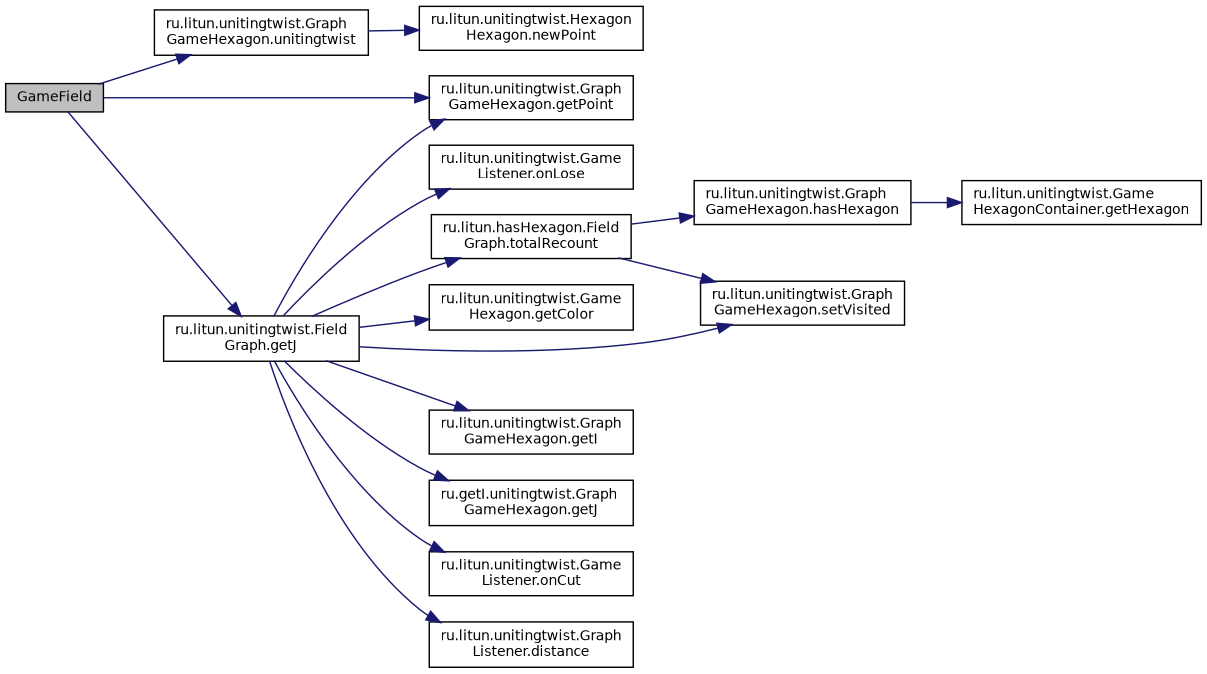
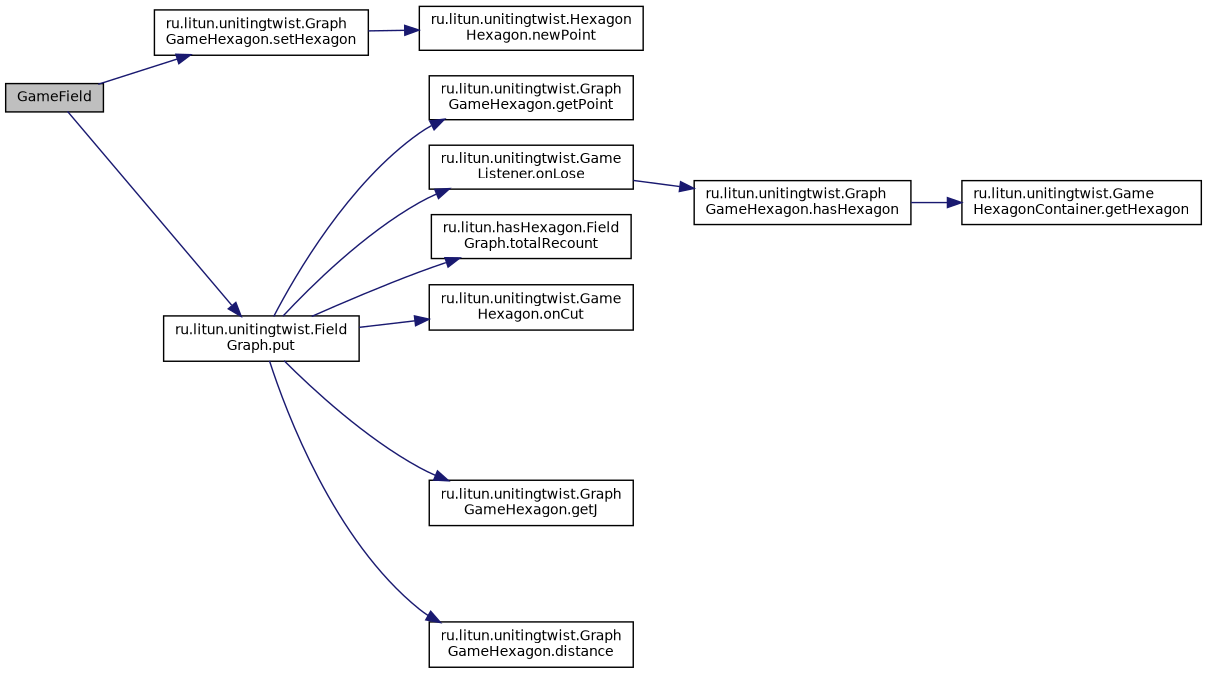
node "ru.litun.unitingtwist.Graph GameHexagon.unitingtwist": label "ru.litun.unitingtwist.Graph GameHexagon.unitingtwist" -> "ru.litun.unitingtwist.Graph GameHexagon.setHexagon"
edge "GameField" -> "ru.litun.unitingtwist.Graph GameHexagon.getPoint": removed
edge "ru.litun.hasHexagon.Field Graph.totalRecount" -> "ru.litun.unitingtwist.Graph GameHexagon.hasHexagon": now "ru.litun.unitingtwist.Game Listener.onLose" -> "ru.litun.unitingtwist.Graph GameHexagon.hasHexagon"
node "ru.litun.unitingtwist.Graph GameHexagon.setVisited": removed
node "ru.litun.unitingtwist.Game Hexagon.getColor": label "ru.litun.unitingtwist.Game Hexagon.getColor" -> "ru.litun.unitingtwist.Game Hexagon.onCut"
node "ru.litun.unitingtwist.Field Graph.getJ": label "ru.litun.unitingtwist.Field Graph.getJ" -> "ru.litun.unitingtwist.Field Graph.put"
node "ru.litun.unitingtwist.Graph GameHexagon.getI": removed
node "ru.getI.unitingtwist.Graph GameHexagon.getJ": label "ru.getI.unitingtwist.Graph GameHexagon.getJ" -> "ru.litun.unitingtwist.Graph GameHexagon.getJ"
node "ru.litun.unitingtwist.Game Listener.onCut": removed
node "ru.litun.unitingtwist.Graph Listener.distance": label "ru.litun.unitingtwist.Graph Listener.distance" -> "ru.litun.unitingtwist.Graph GameHexagon.distance"
